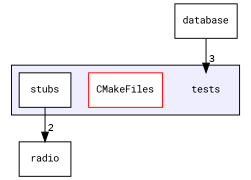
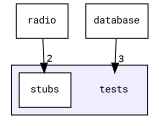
node "CMakeFiles": removed
edge "stubs" -> "radio": reversed
